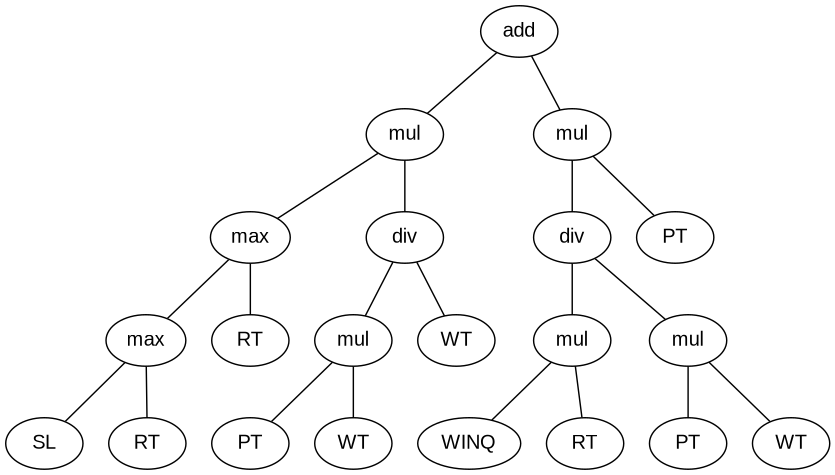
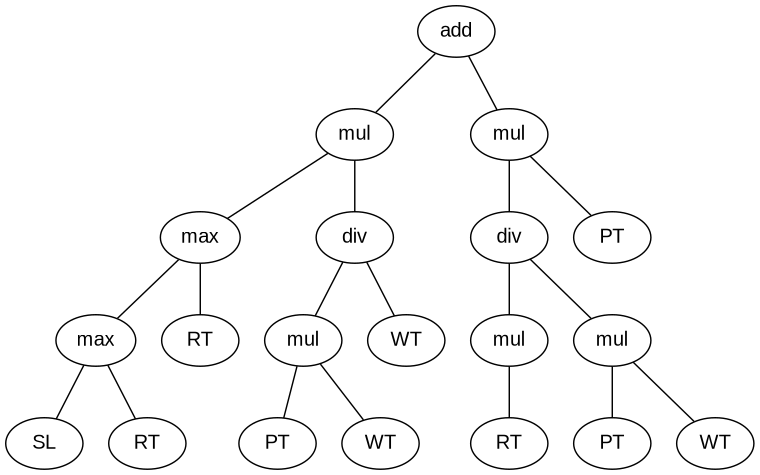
node "WINQ": removed
